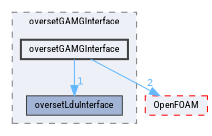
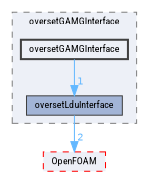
edge "oversetGAMGInterface" -> "OpenFOAM": now "oversetLduInterface" -> "OpenFOAM"
